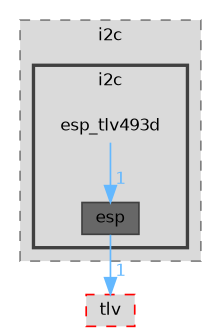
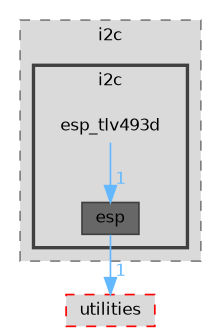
node "tlv": label "tlv" -> "utilities"
